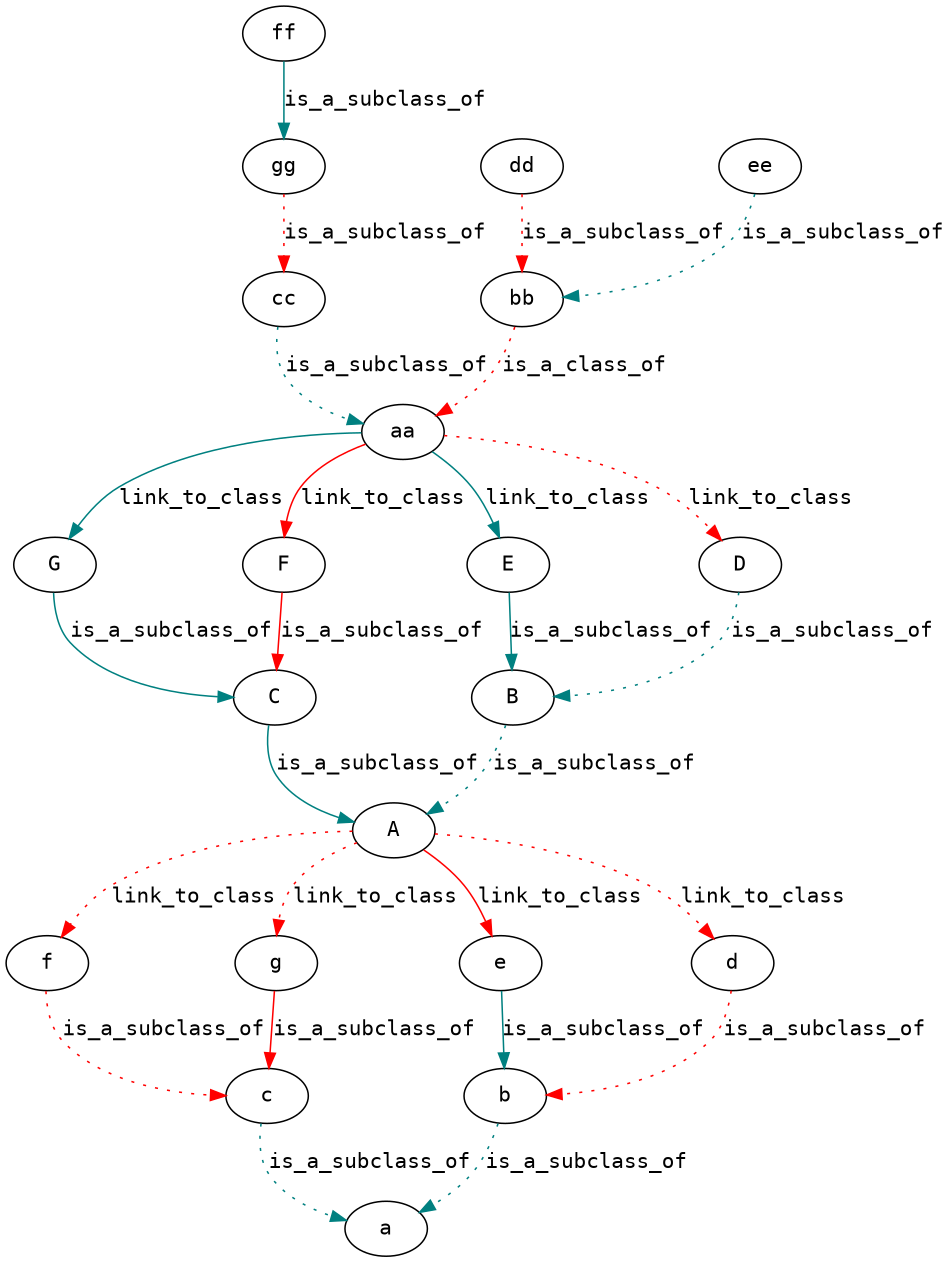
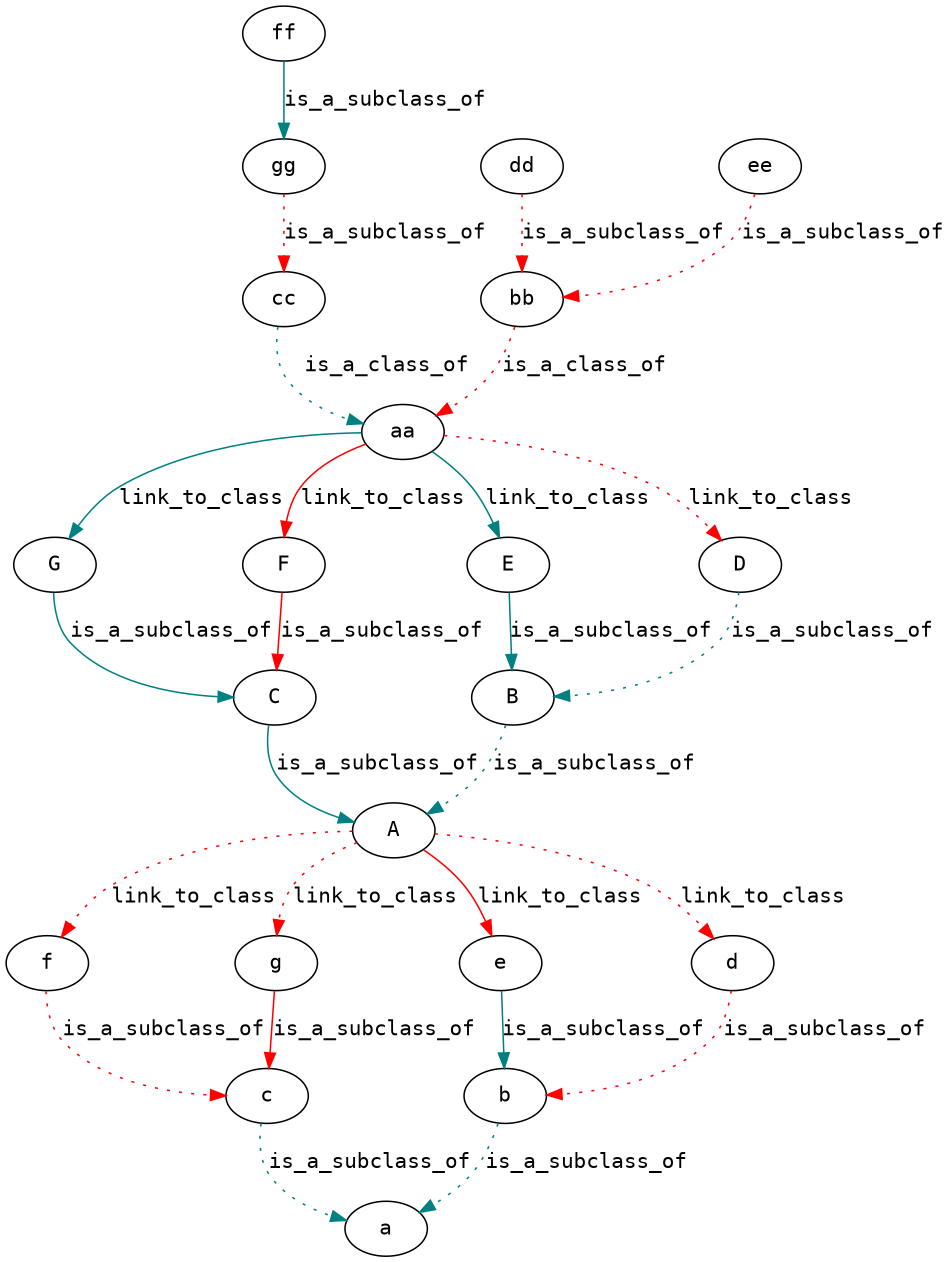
edge "ee" -> "bb": color teal -> red
edge "cc" -> "aa": label "is_a_subclass_of" -> "is_a_class_of"
